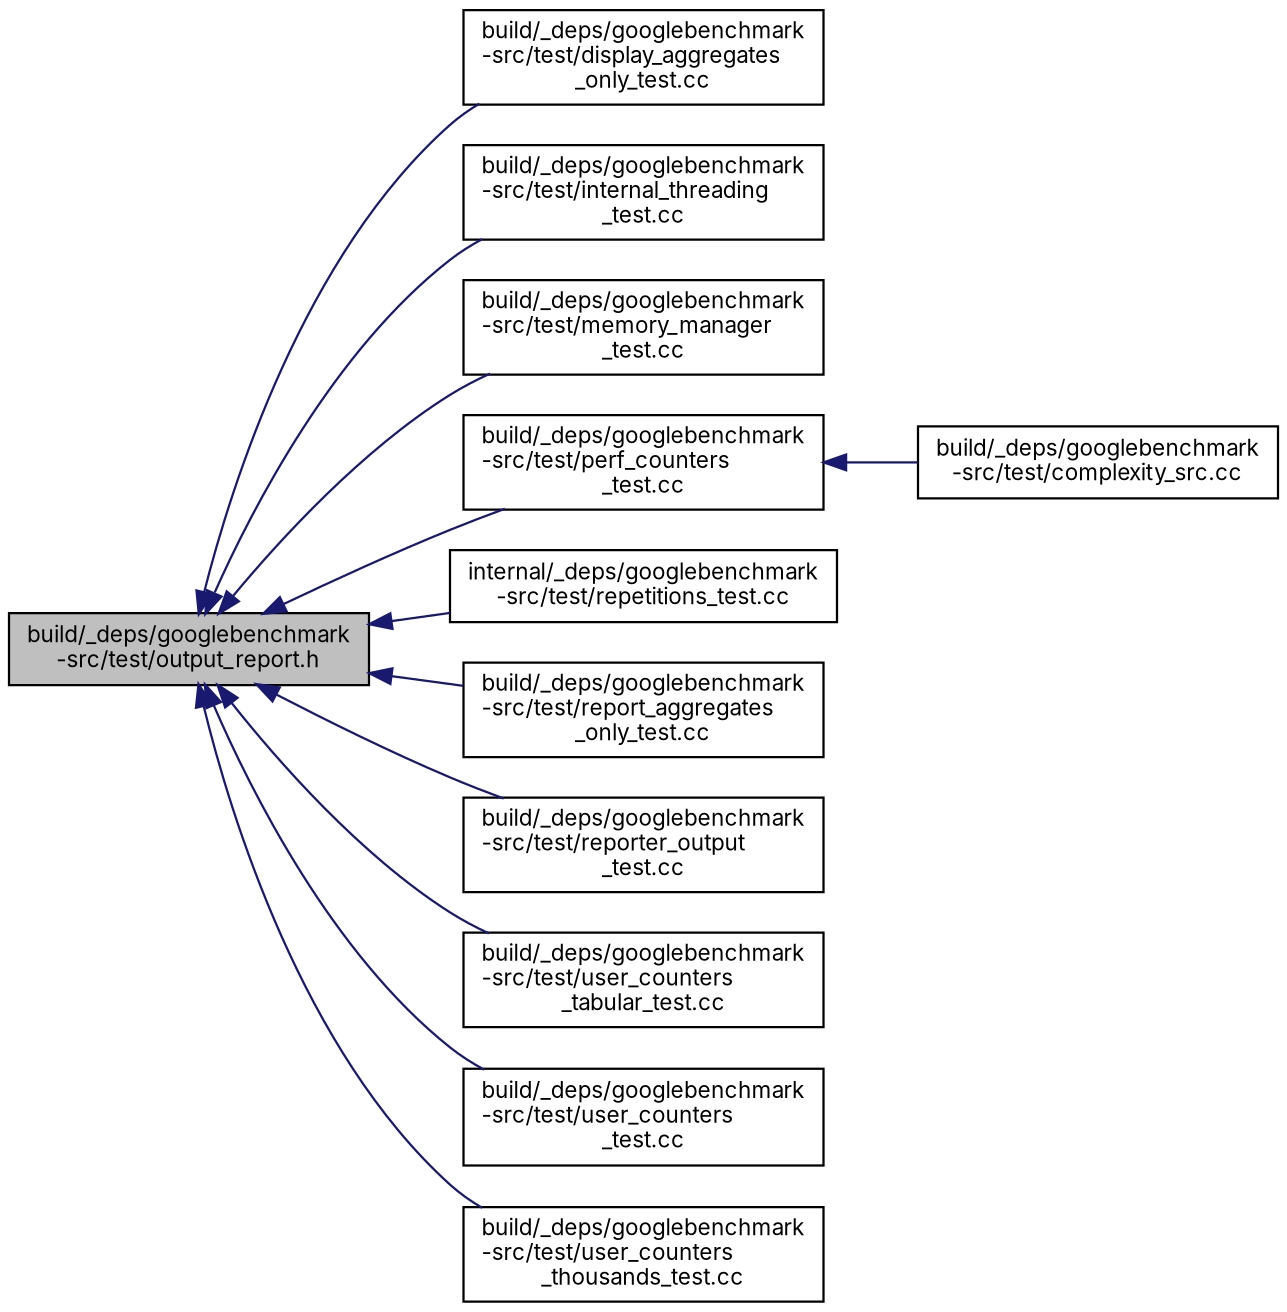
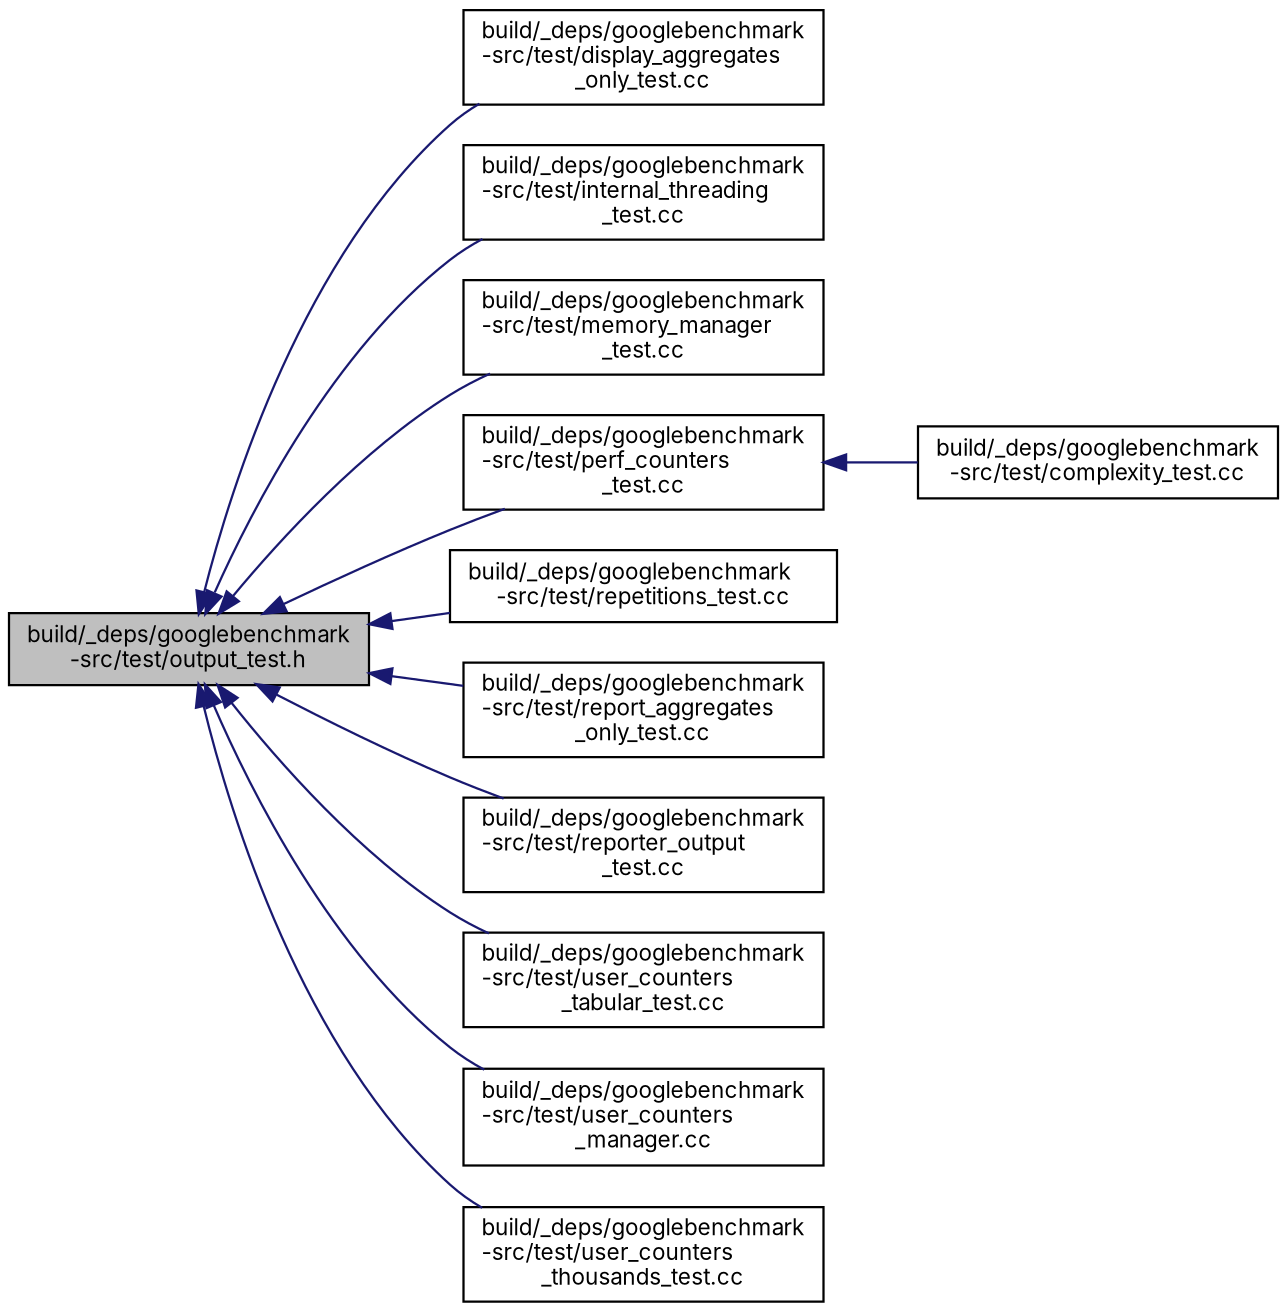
node "build/_deps/googlebenchmark -src/test/complexity_src.cc": label "build/_deps/googlebenchmark -src/test/complexity_src.cc" -> "build/_deps/googlebenchmark -src/test/complexity_test.cc"
node "internal/_deps/googlebenchmark -src/test/repetitions_test.cc": label "internal/_deps/googlebenchmark -src/test/repetitions_test.cc" -> "build/_deps/googlebenchmark -src/test/repetitions_test.cc"
node "build/_deps/googlebenchmark -src/test/output_report.h": label "build/_deps/googlebenchmark -src/test/output_report.h" -> "build/_deps/googlebenchmark -src/test/output_test.h"
node "build/_deps/googlebenchmark -src/test/user_counters _test.cc": label "build/_deps/googlebenchmark -src/test/user_counters _test.cc" -> "build/_deps/googlebenchmark -src/test/user_counters _manager.cc"
